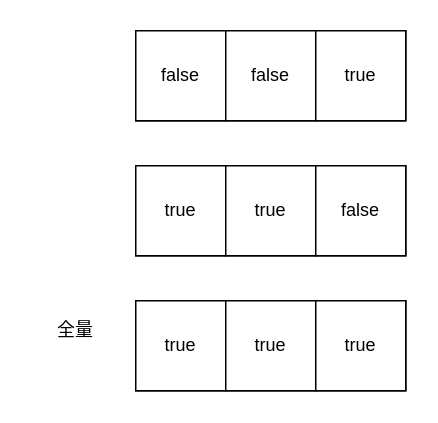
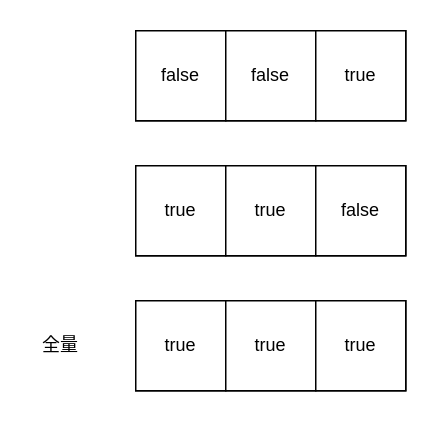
node "全量": moved (76, 331) -> (61, 346)
